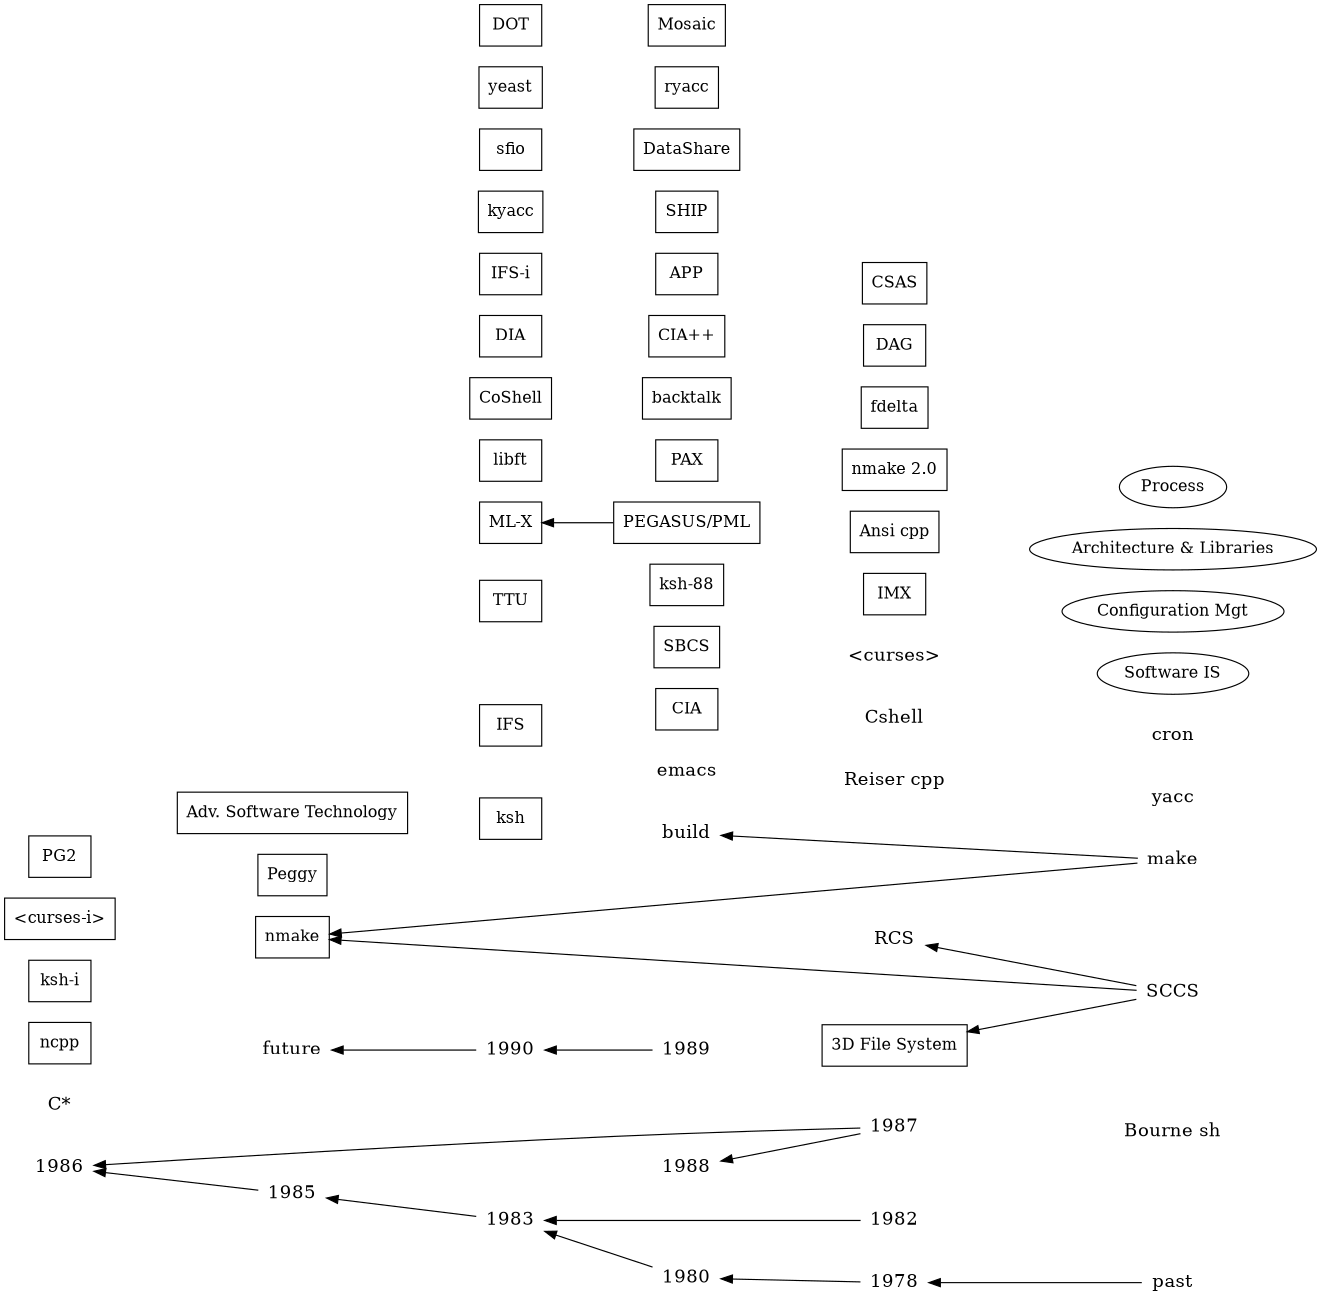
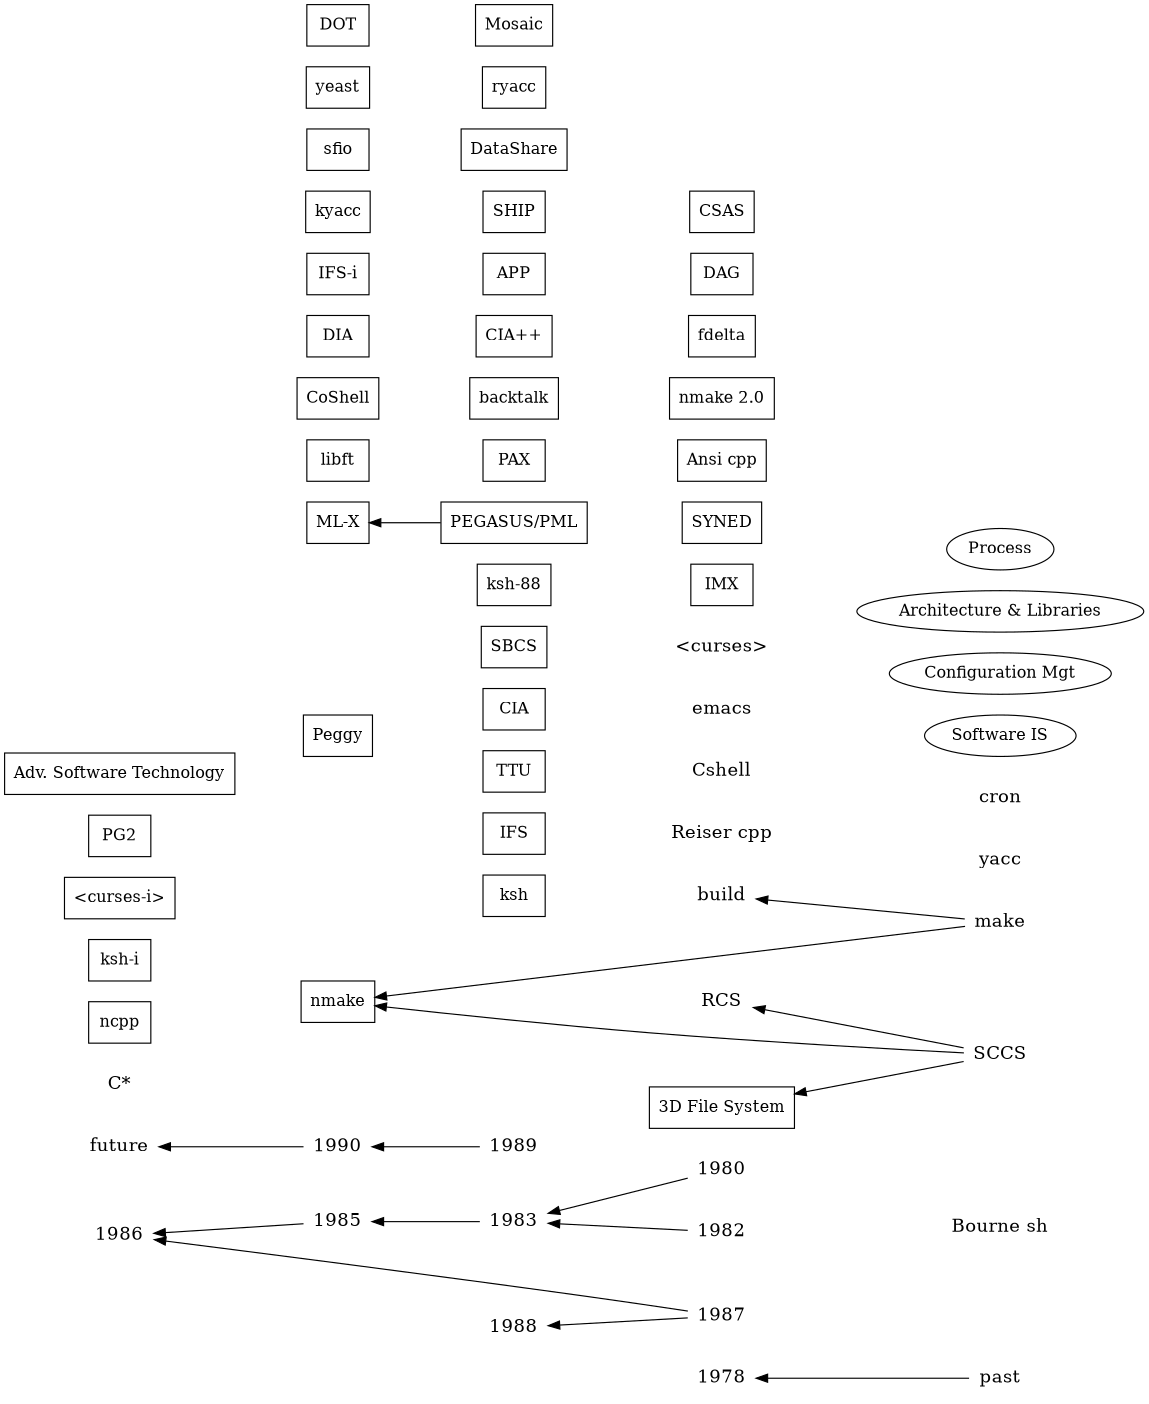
node "SYNED": added
edge "1978" -> "1980": removed
